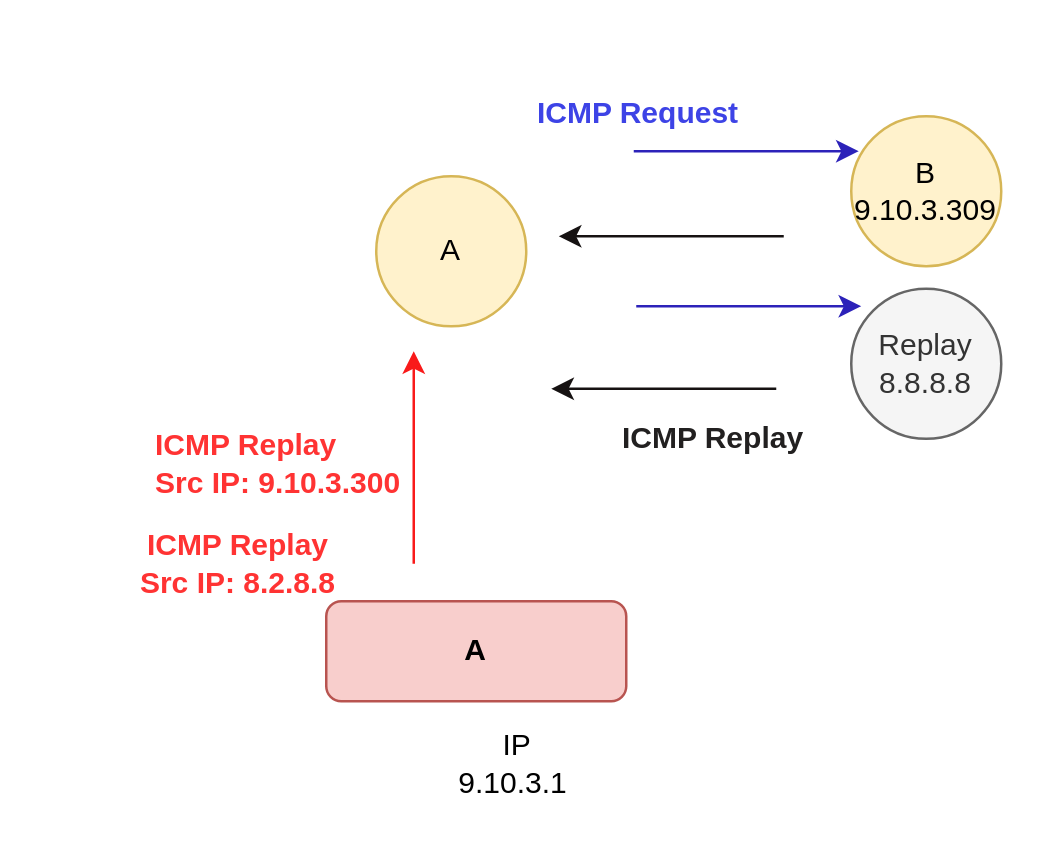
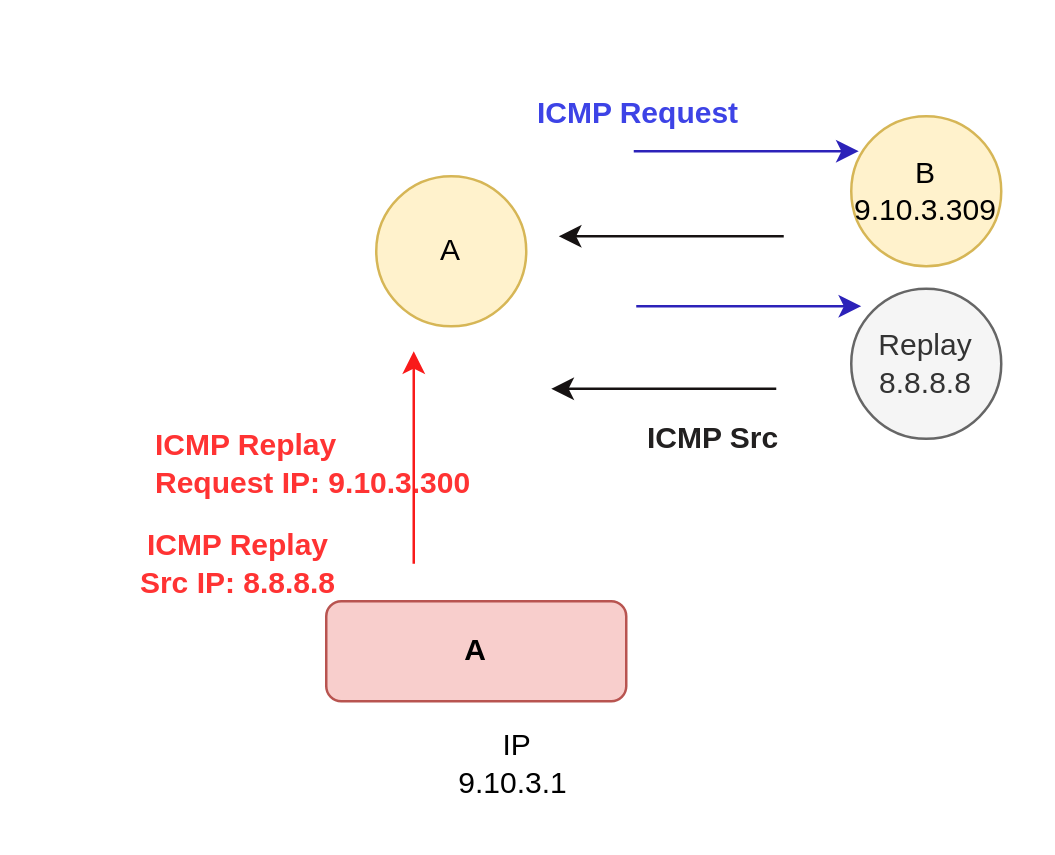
node "ICMP Replay": label "ICMP Replay" -> "ICMP Src"
node "ICMP Replay Src IP: 9.10.3.300": label "ICMP Replay Src IP: 9.10.3.300" -> "ICMP Replay Request IP: 9.10.3.300"
node "ICMP Replay Src IP: 8.2.8.8": label "ICMP Replay Src IP: 8.2.8.8" -> "ICMP Replay Src IP: 8.8.8.8"
